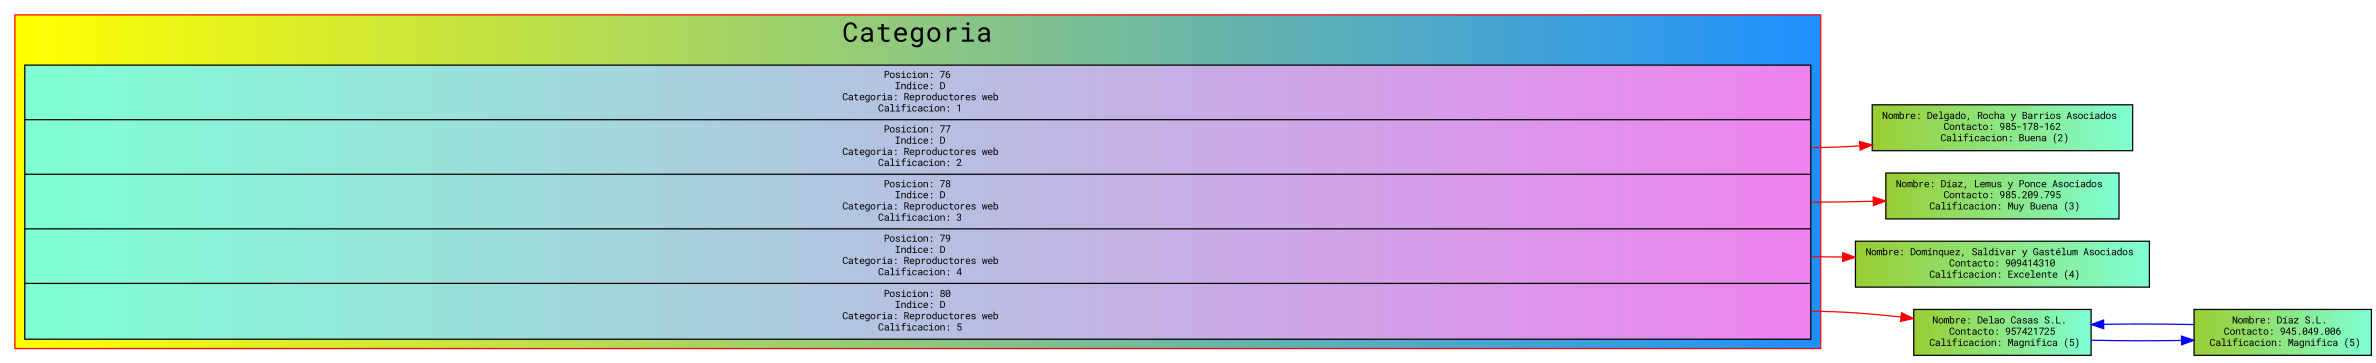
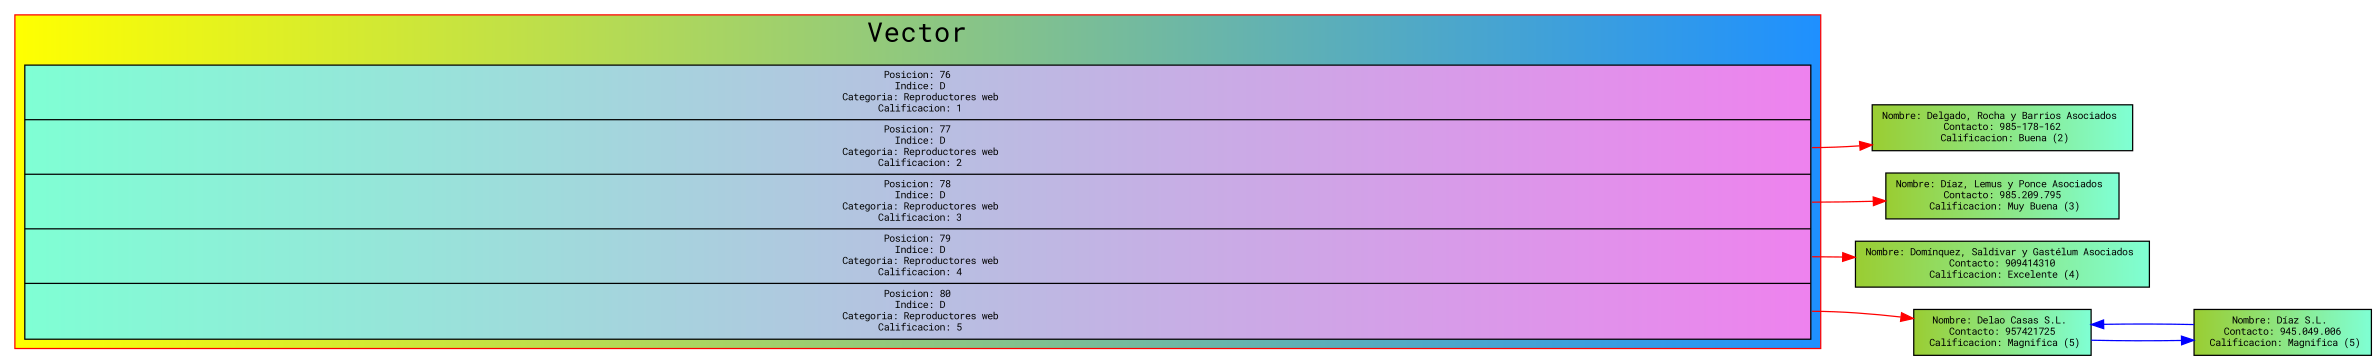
cluster "Categoria": label "Categoria" -> "Vector"
